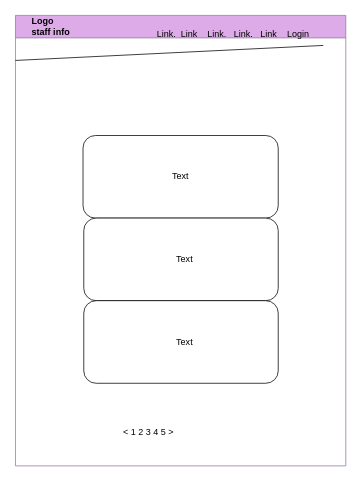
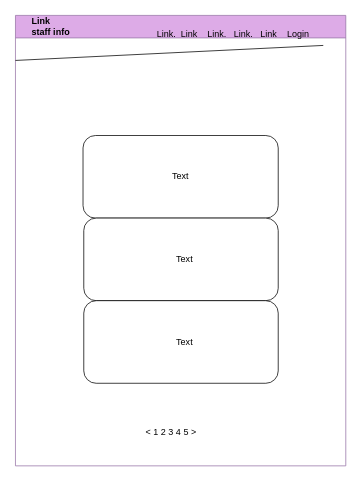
node "Logo staff info": label "Logo staff info" -> "Link staff info"
node "< 1 2 3 4 5 >": moved (149, 432) -> (171, 432)
